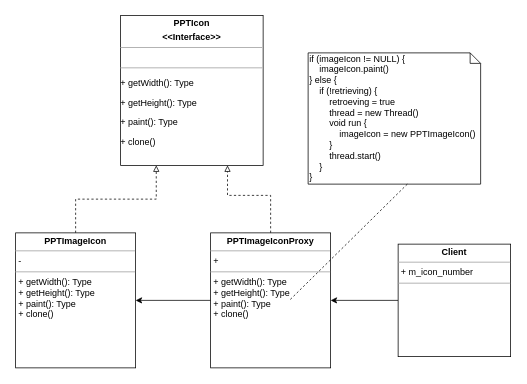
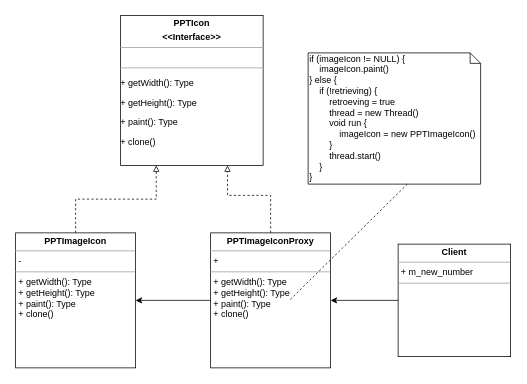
node "Client + m_icon_number": label "Client + m_icon_number" -> "Client + m_new_number"
